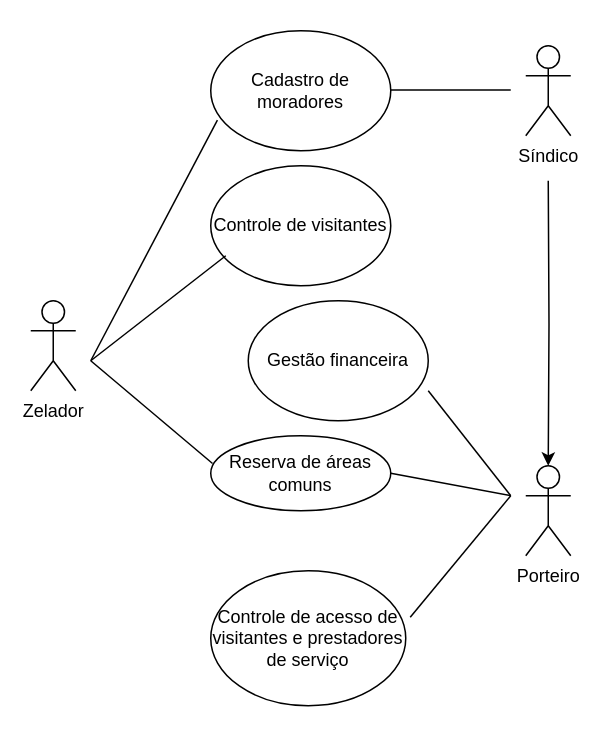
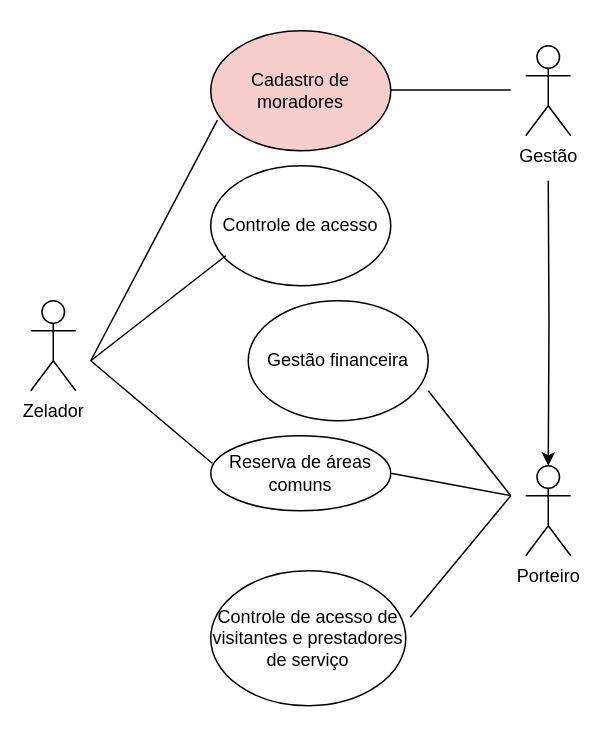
node "Cadastro de moradores": fillcolor #ffffff -> #f8cecc
node "Síndico": label "Síndico" -> "Gestão"
node "Controle de visitantes": label "Controle de visitantes" -> "Controle de acesso"
